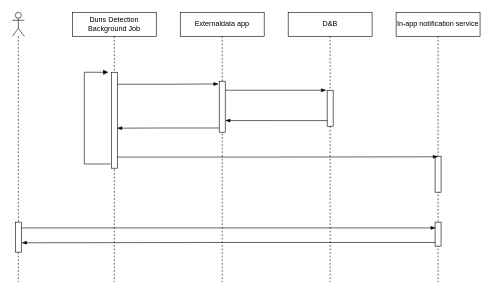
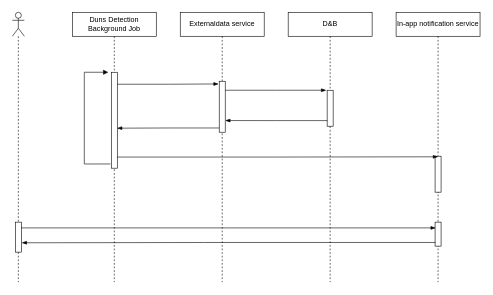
node "Externaldata app": label "Externaldata app" -> "Externaldata service"
